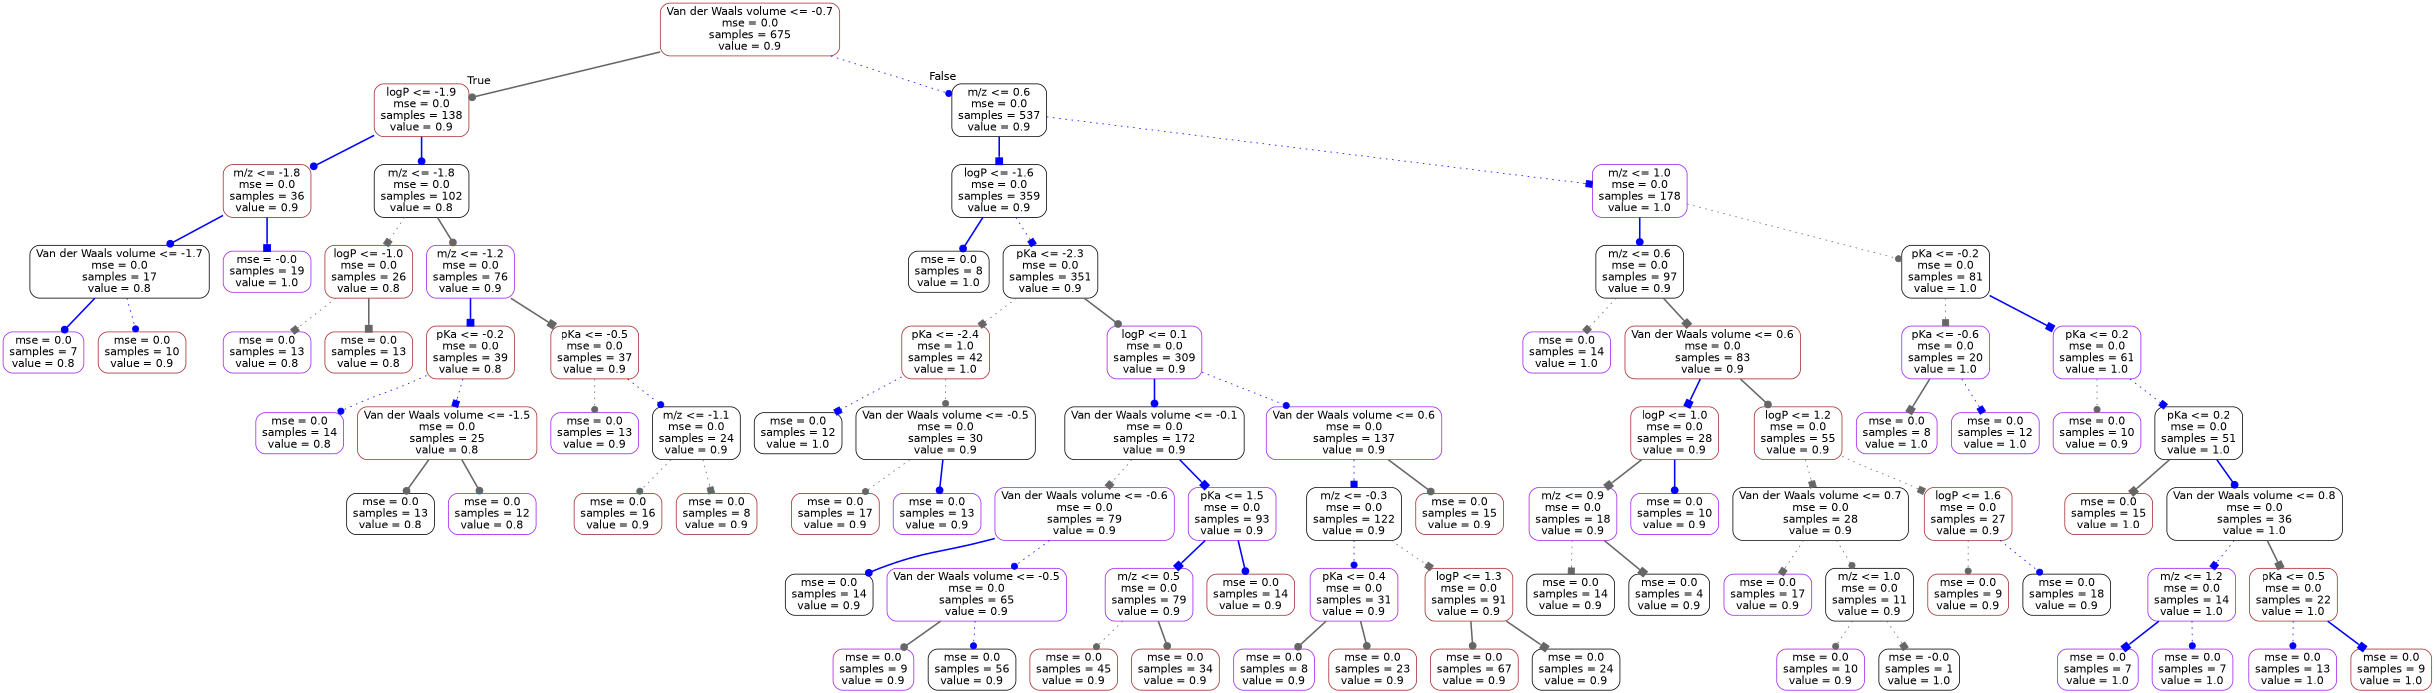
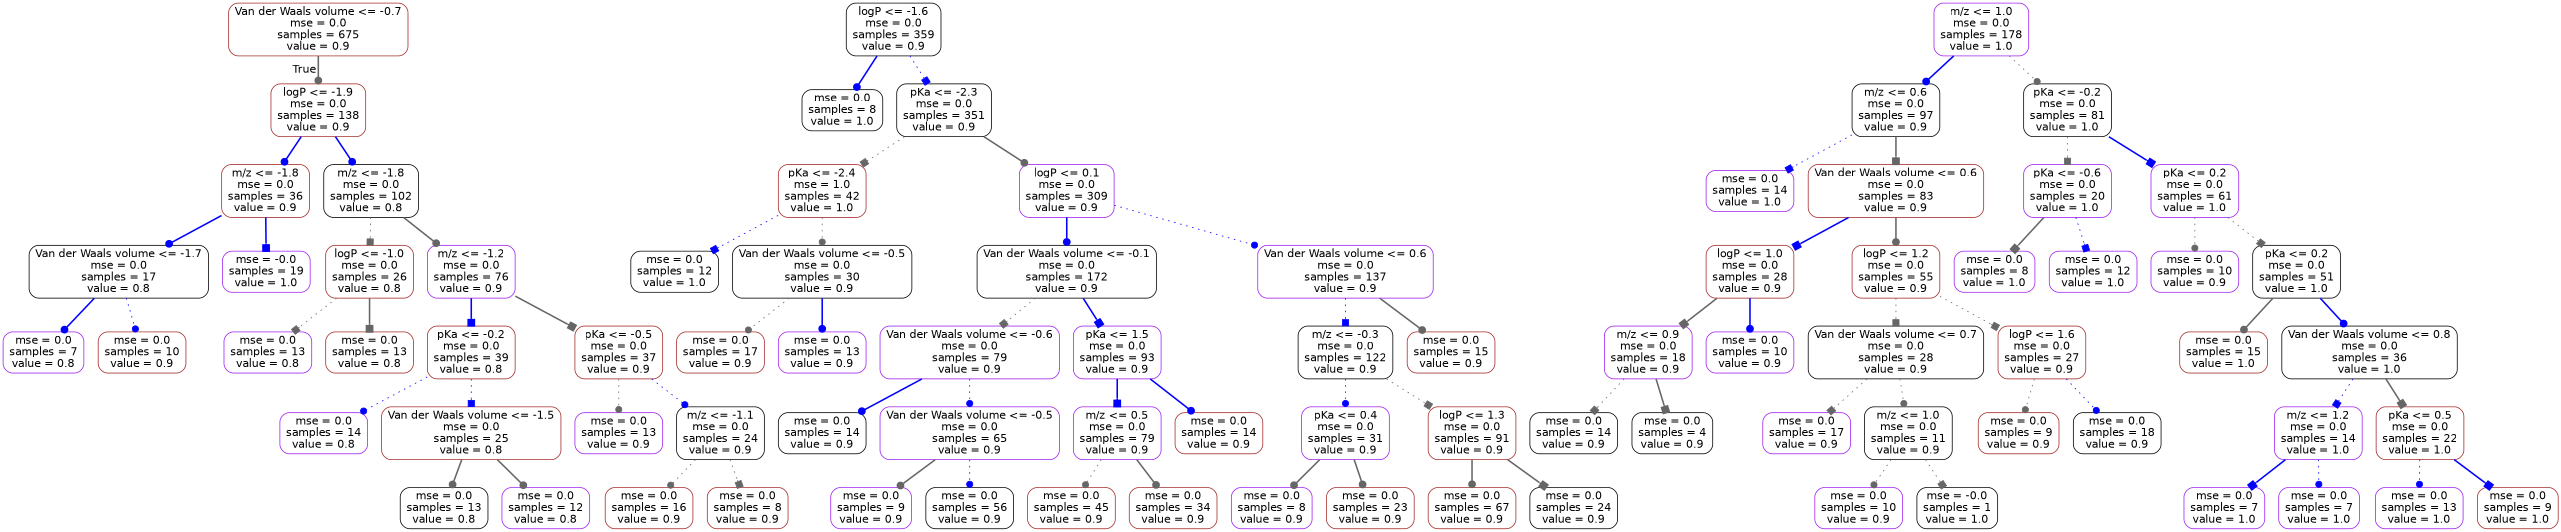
node "m/z <= 0.6 mse = 0.0 samples = 537 value = 0.9": removed
edge "m/z <= 0.6 mse = 0.0 samples = 97 value = 0.9" -> "mse = 0.0 samples = 14 value = 1.0": color gray40 -> blue
edge "pKa <= 0.2 mse = 0.0 samples = 61 value = 1.0" -> "pKa <= 0.2 mse = 0.0 samples = 51 value = 1.0": color blue -> gray40
edge "pKa <= 0.2 mse = 0.0 samples = 51 value = 1.0" -> "mse = 0.0 samples = 15 value = 1.0": arrowhead box -> dot
